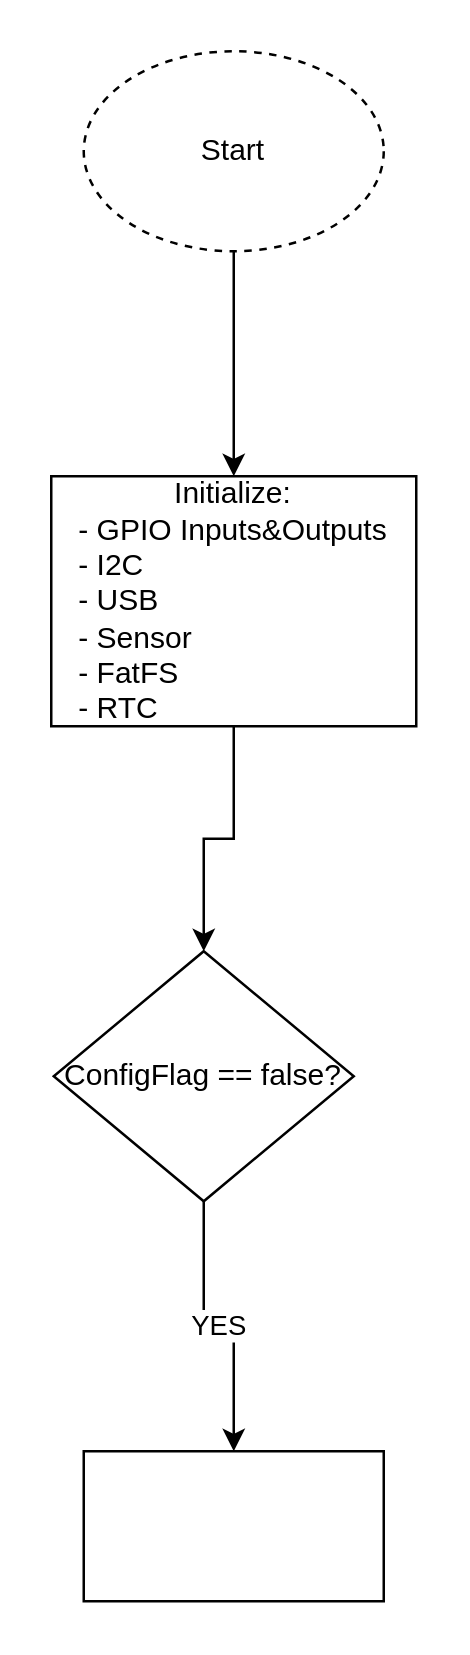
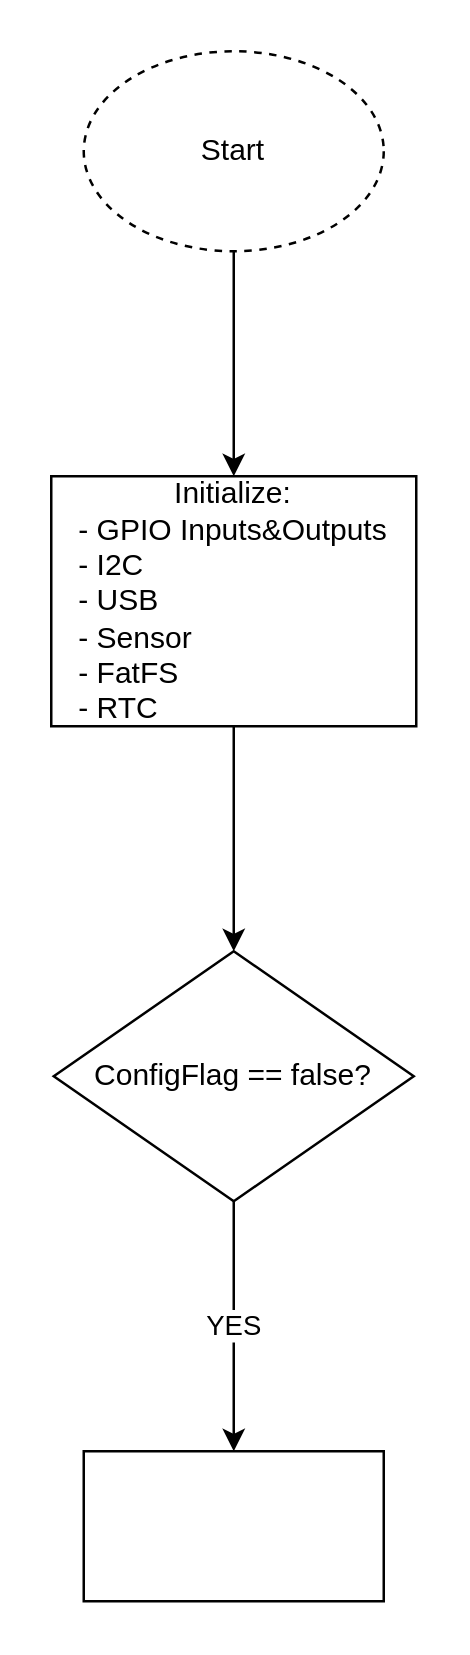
node "ConfigFlag == false?": size 300x250 -> 360x250
